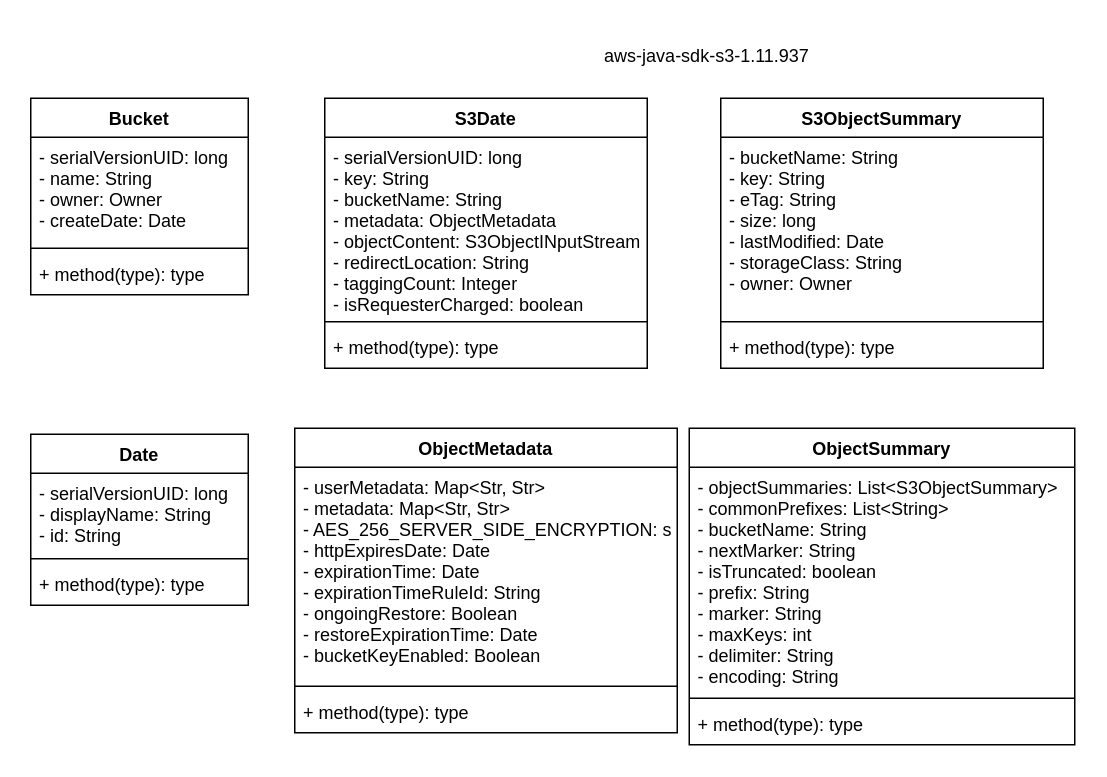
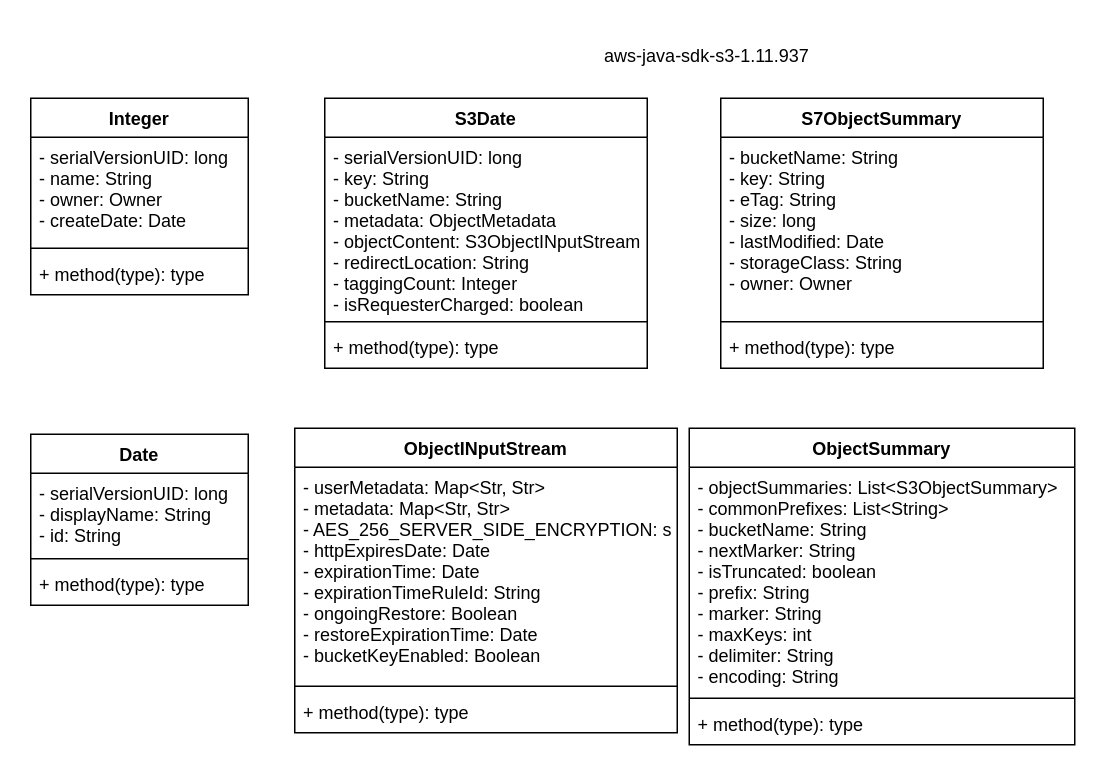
node "Bucket": label "Bucket" -> "Integer"
node "S3ObjectSummary": label "S3ObjectSummary" -> "S7ObjectSummary"
node "ObjectMetadata": label "ObjectMetadata" -> "ObjectINputStream"
